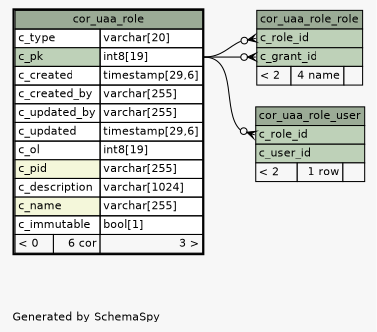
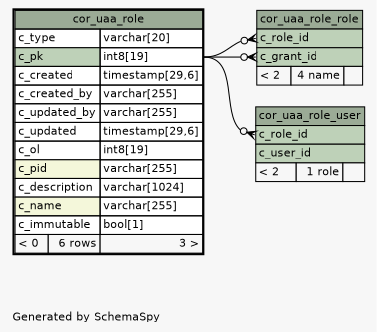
node "cor_uaa_role_user": text "1 row" -> "1 role"
node "cor_uaa_role": text "6 cor" -> "6 rows"
